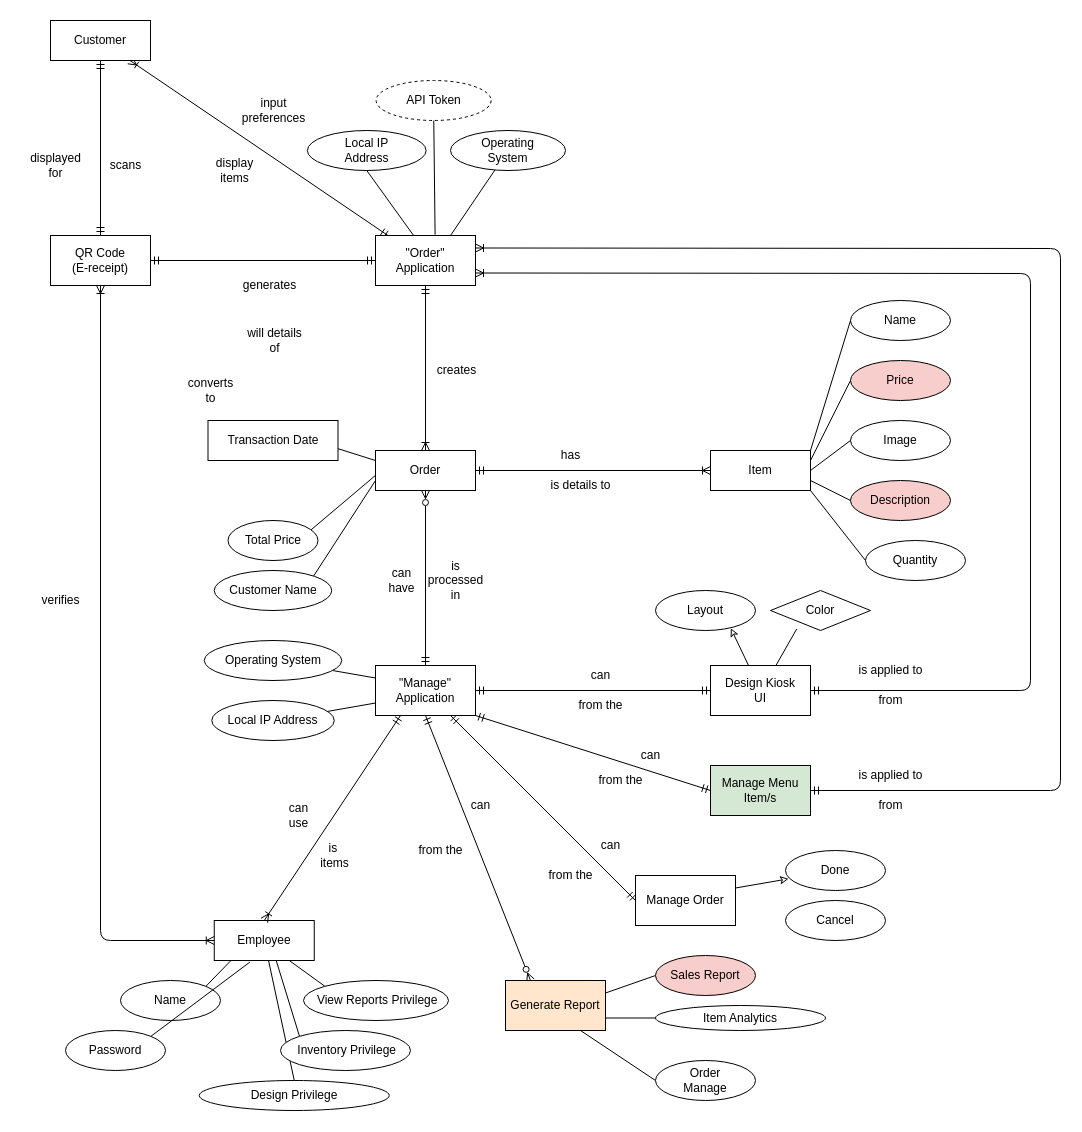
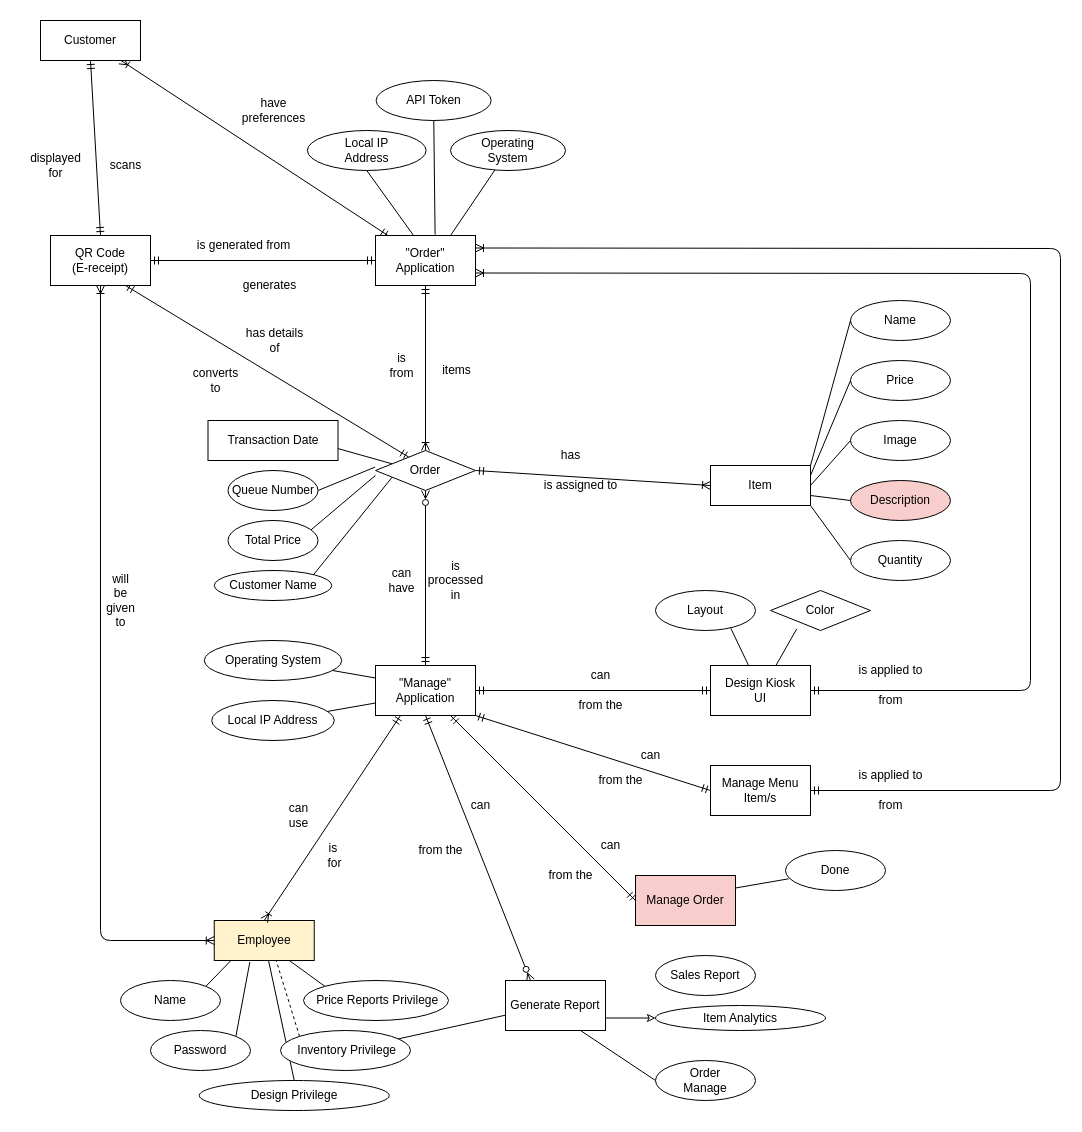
node "Customer": moved (101, 41) -> (91, 41)
node "API Token": style dashed -> solid
node "input preferences": label "input preferences" -> "have preferences"
node "display items": removed
node "is generated from": added
node "will details of": label "will details of" -> "has details of"
node "is from": added
edge "QR Code (E-receipt)" -- "Order": added
node "creates": label "creates" -> "items"
node "Price": fillcolor #f8cecc -> #ffffff
node "converts to": moved (211, 391) -> (216, 381)
node "Order": shape rectangle -> diamond
node "Item": moved (761, 471) -> (761, 486)
edge "Order" -- "Queue Number": added
node "is details to": label "is details to" -> "is assigned to"
node "Queue Number": added
node "Quantity": moved (916, 561) -> (901, 561)
node "Customer Name": size 118x40 -> 118x30
node "verifies": removed
node "will be given to": added
edge "Design Kiosk UI" -> "Layout": arrowhead classic -> none
node "Manage Menu Item/s": fillcolor #d5e8d4 -> #ffffff
node "is items": label "is items" -> "is for"
edge "Manage Order" -> "Done": arrowhead classic -> none
node "Manage Order": fillcolor #ffffff -> #f8cecc
node "Cancel": removed
node "Employee": fillcolor #ffffff -> #fff2cc
node "Sales Report": fillcolor #f8cecc -> #ffffff
edge "Sales Report" -- "Generate Report": now "Inventory Privilege" -- "Generate Report"
edge "Employee" -- "Inventory Privilege": style solid -> dashed
node "View Reports Privilege": label "View Reports Privilege" -> "Price Reports Privilege"
node "Generate Report": fillcolor #ffe6cc -> #ffffff
edge "Generate Report" -- "Item Analytics": arrowhead none -> classic
node "Password": moved (116, 1051) -> (201, 1051)
